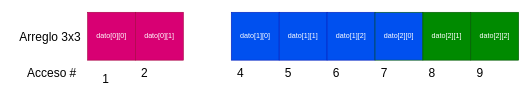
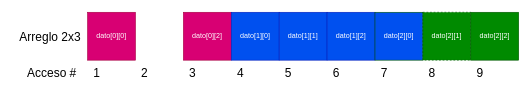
node "Arreglo 3x3": label "Arreglo 3x3" -> "Arreglo 2x3"
node "dato[0][1]": removed
node "dato[0][2]": added
node "dato[2][1]": style solid -> dashed
node "3": added
node "1": moved (105, 78) -> (96, 72)
